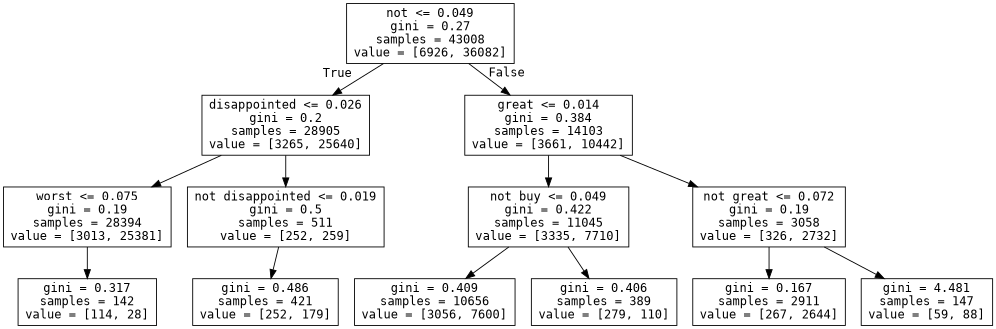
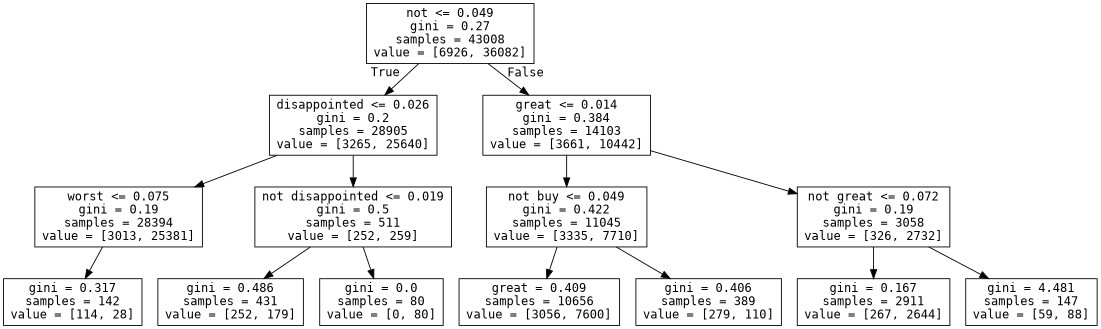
node "gini = 0.486 samples = 421 value = [252, 179]": label "gini = 0.486 samples = 421 value = [252, 179]" -> "gini = 0.486 samples = 431 value = [252, 179]"
node "gini = 0.0 samples = 80 value = [0, 80]": added
node "gini = 0.409 samples = 10656 value = [3056, 7600]": label "gini = 0.409 samples = 10656 value = [3056, 7600]" -> "great = 0.409 samples = 10656 value = [3056, 7600]"
